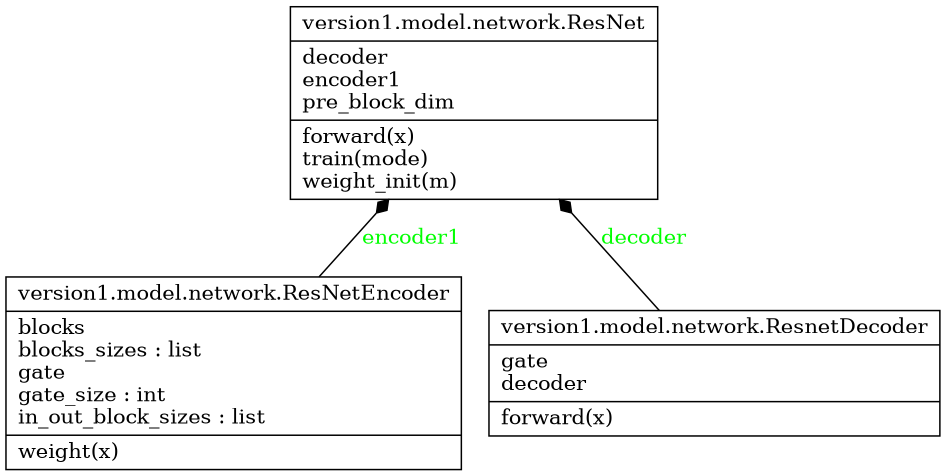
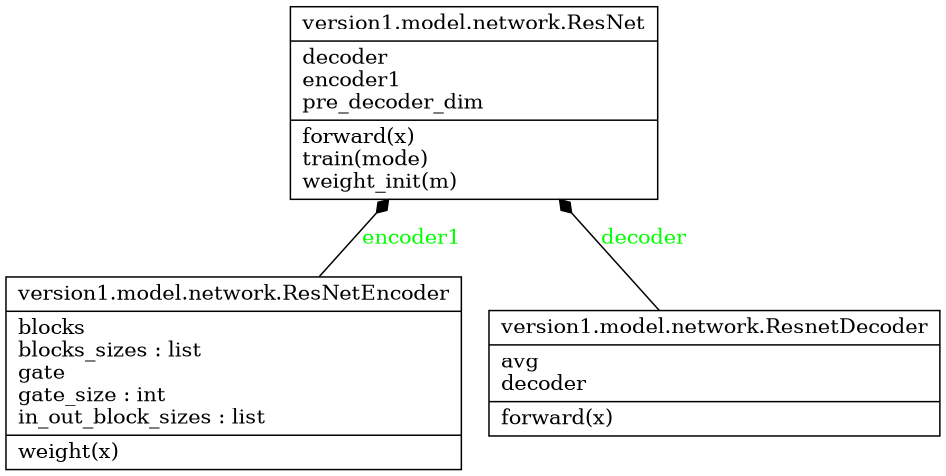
node "version1.model.network.ResNet": text "pre_block_dim" -> "pre_decoder_dim"
node "version1.model.network.ResnetDecoder": text "gate" -> "avg"
